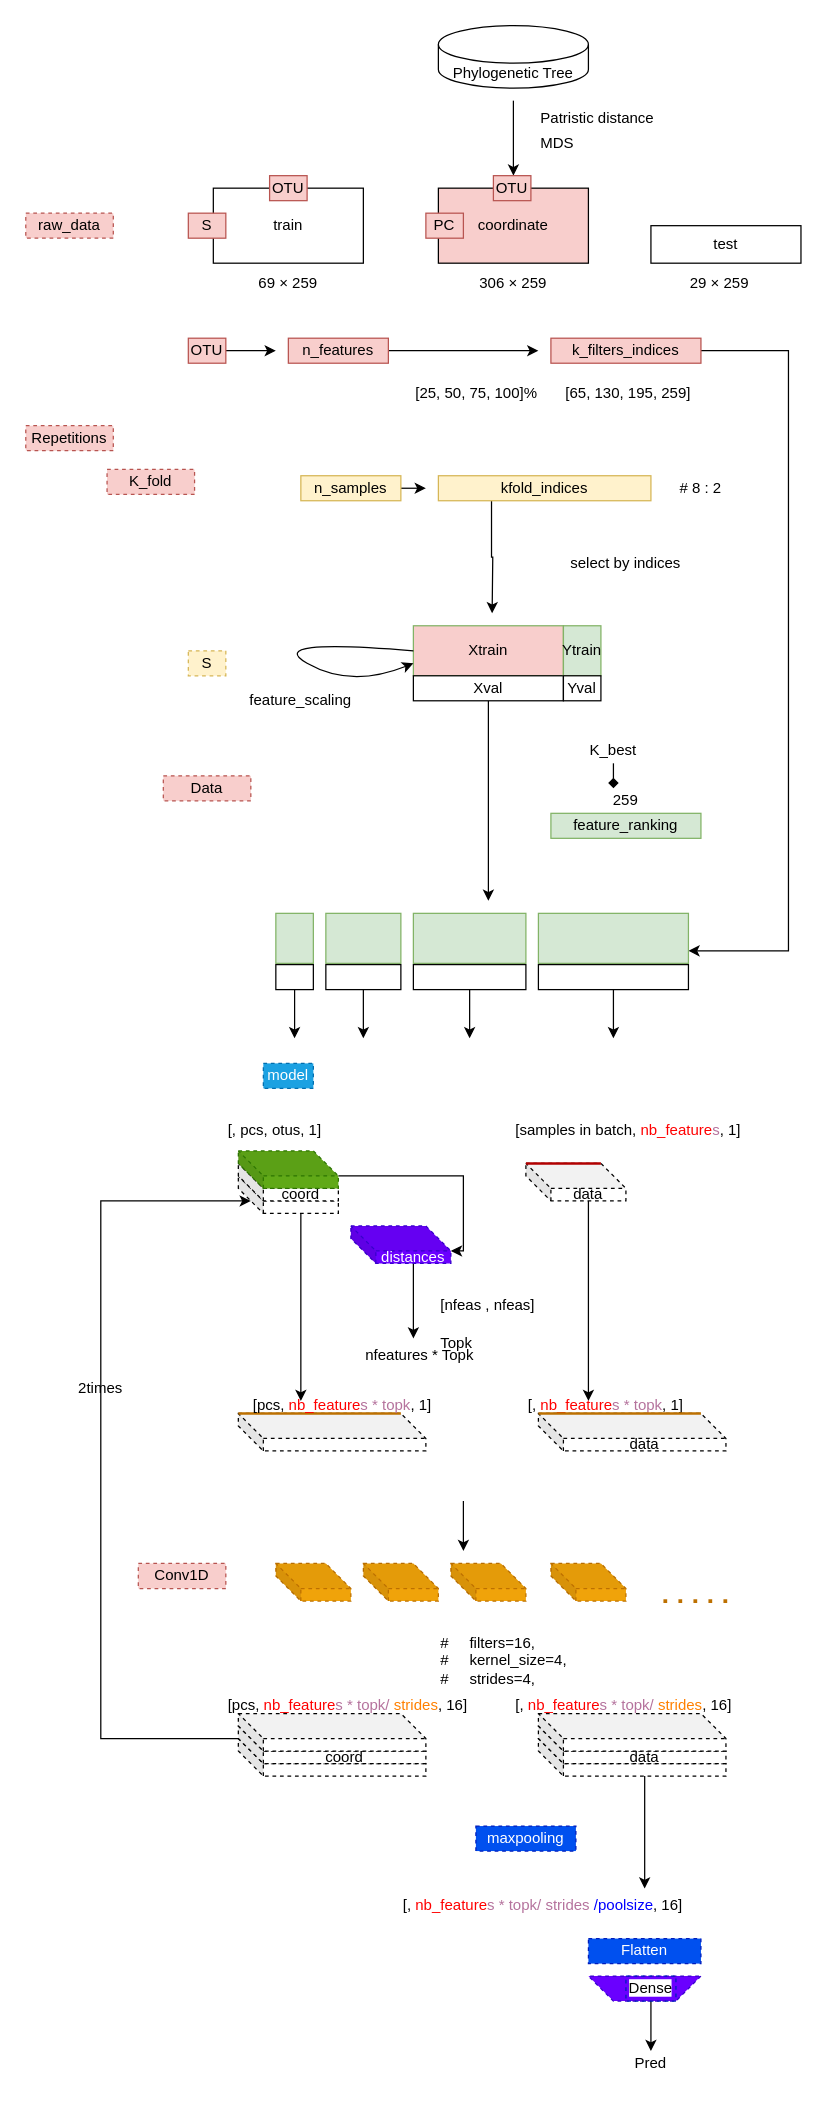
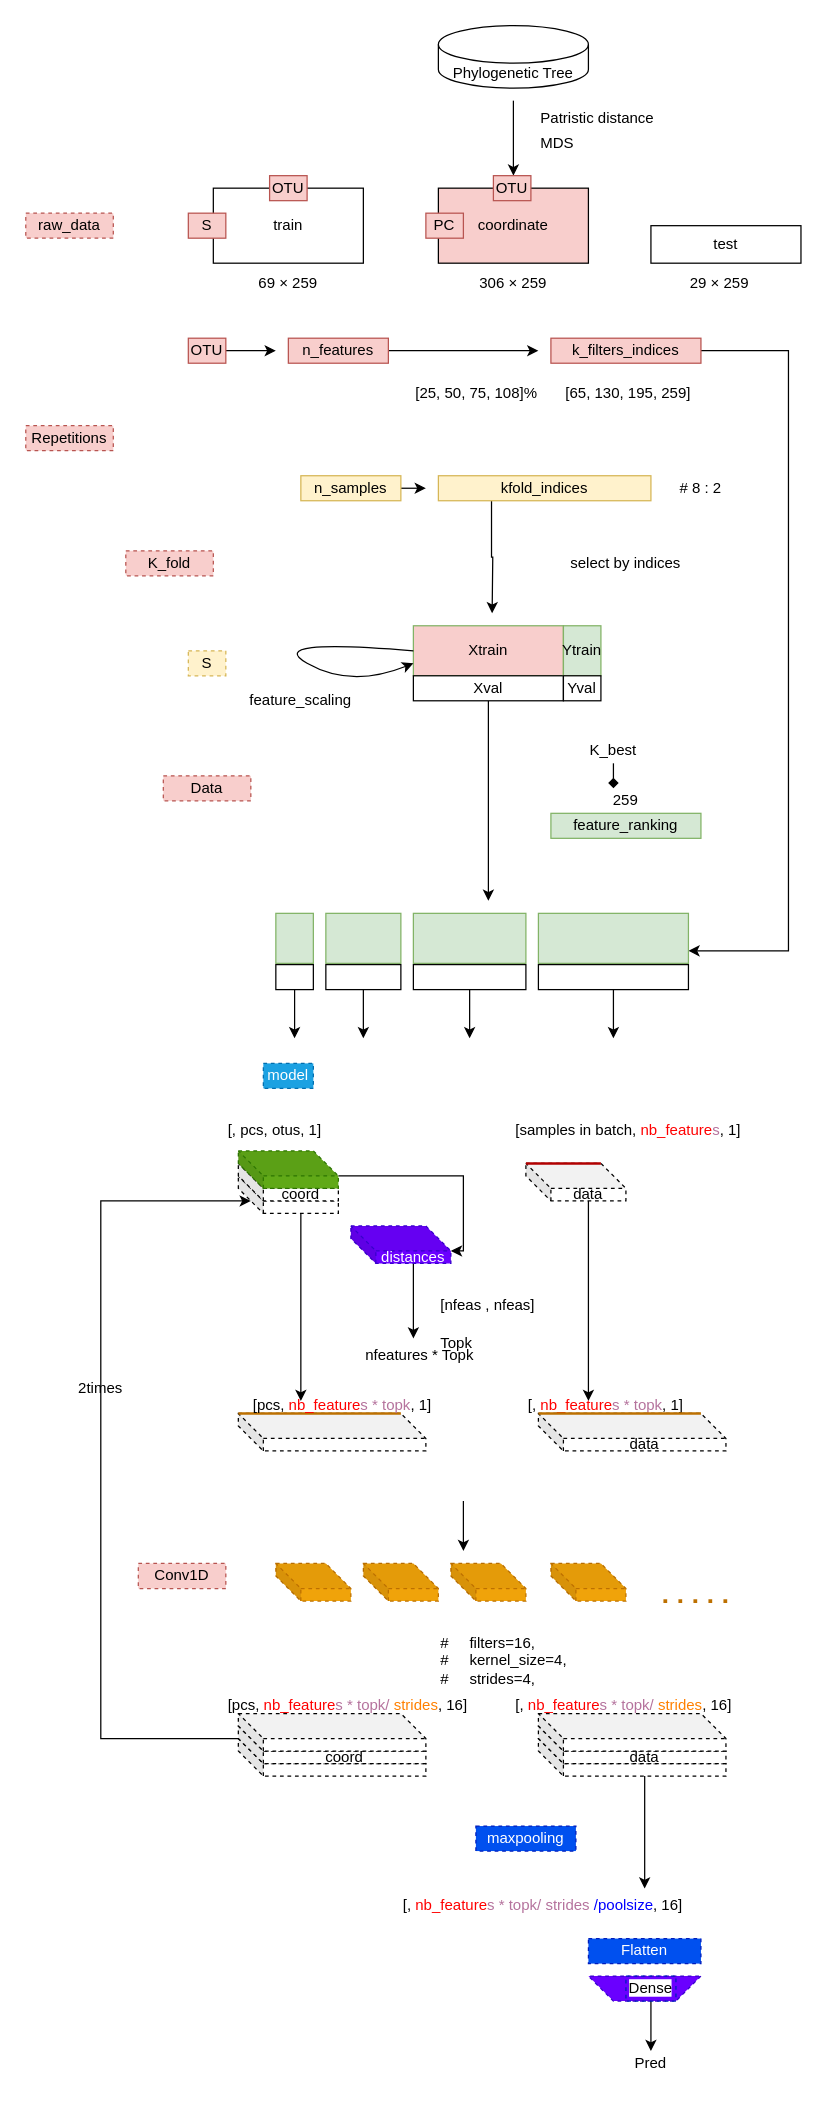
node "[25, 50, 75, 100]%": label "[25, 50, 75, 100]%" -> "[25, 50, 75, 108]%"
node "K_fold": moved (151, 482) -> (169, 563)
